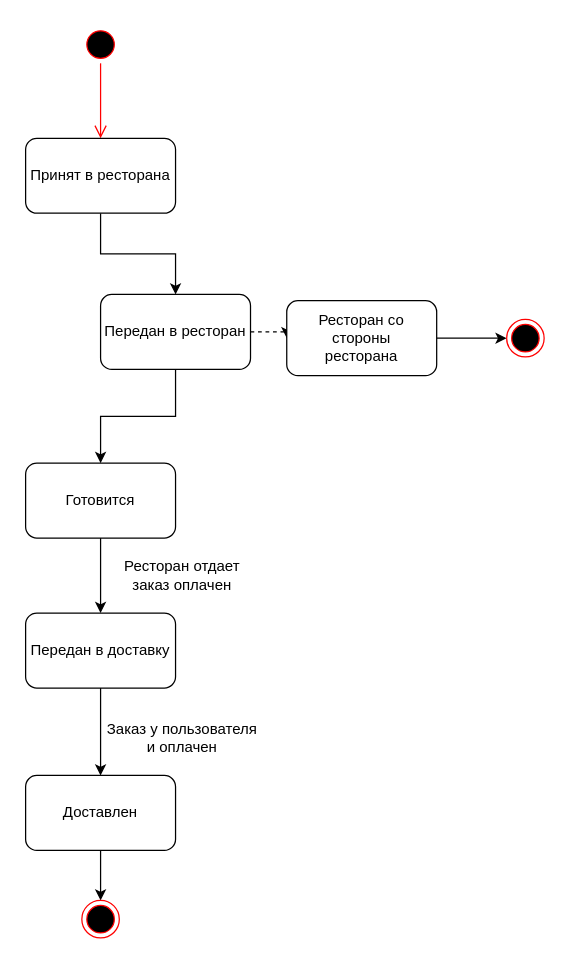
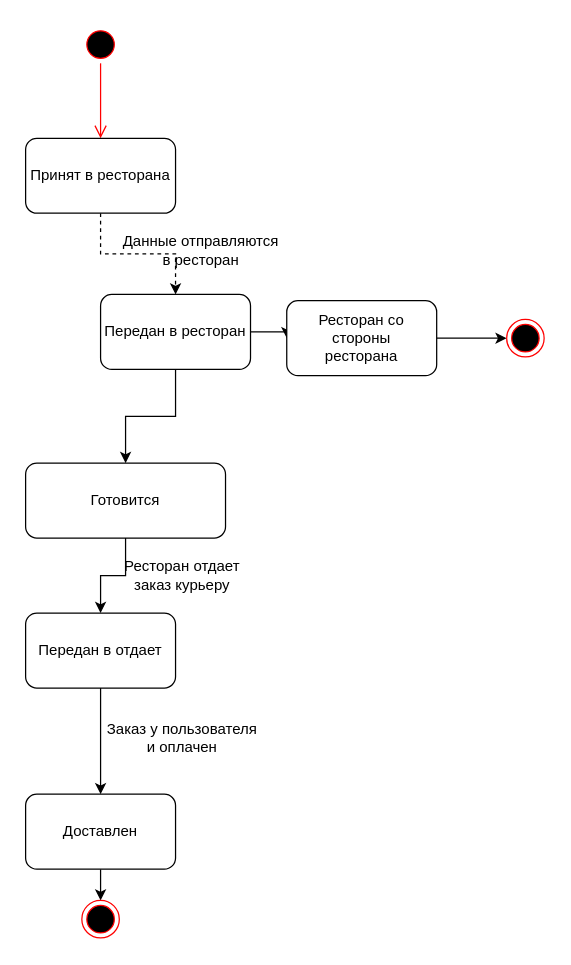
node "Данные отправляются в ресторан": added
edge "Принят в ресторана" -> "Передан в ресторан": style solid -> dashed
edge "Передан в ресторан" -> "Ресторан со стороны ресторана": style dashed -> solid
node "Готовится": size 150x75 -> 200x75
node "Ресторан отдает заказ оплачен": label "Ресторан отдает заказ оплачен" -> "Ресторан отдает заказ курьеру"
node "Передан в доставку": label "Передан в доставку" -> "Передан в отдает"
node "Доставлен": moved (101, 813) -> (101, 832)
